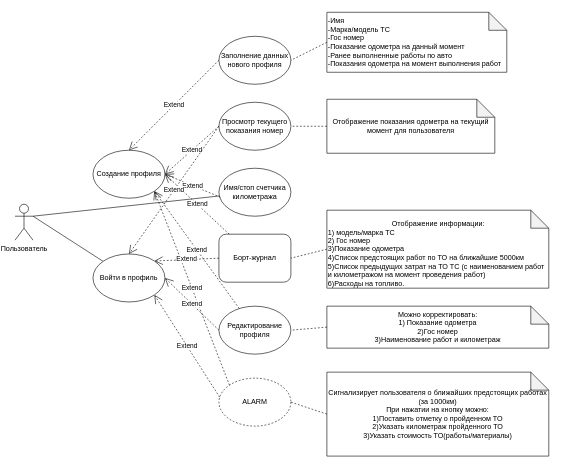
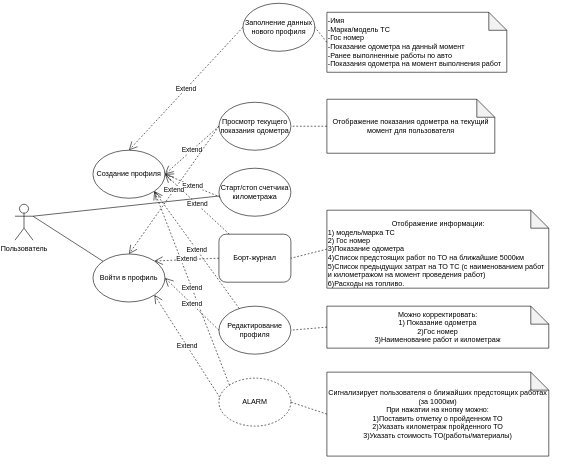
node "Заполнение данных нового профиля": moved (255, 60) -> (279, 27)
node "Просмотр текущего показания номер": label "Просмотр текущего показания номер" -> "Просмотр текущего показания одометра"
node "Имя/стоп счетчика километража": label "Имя/стоп счетчика километража" -> "Старт/стоп счетчика километража"
